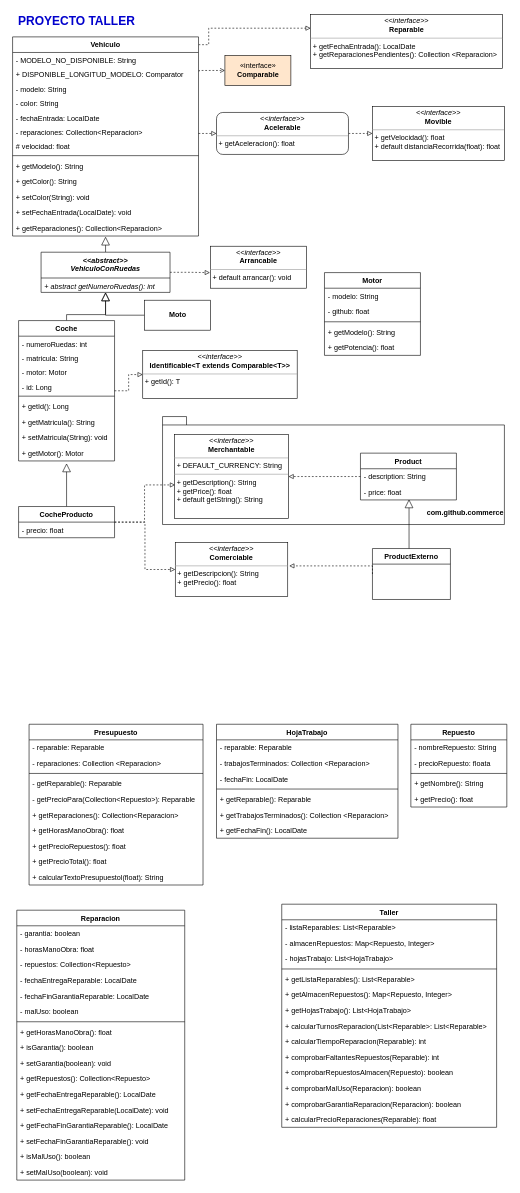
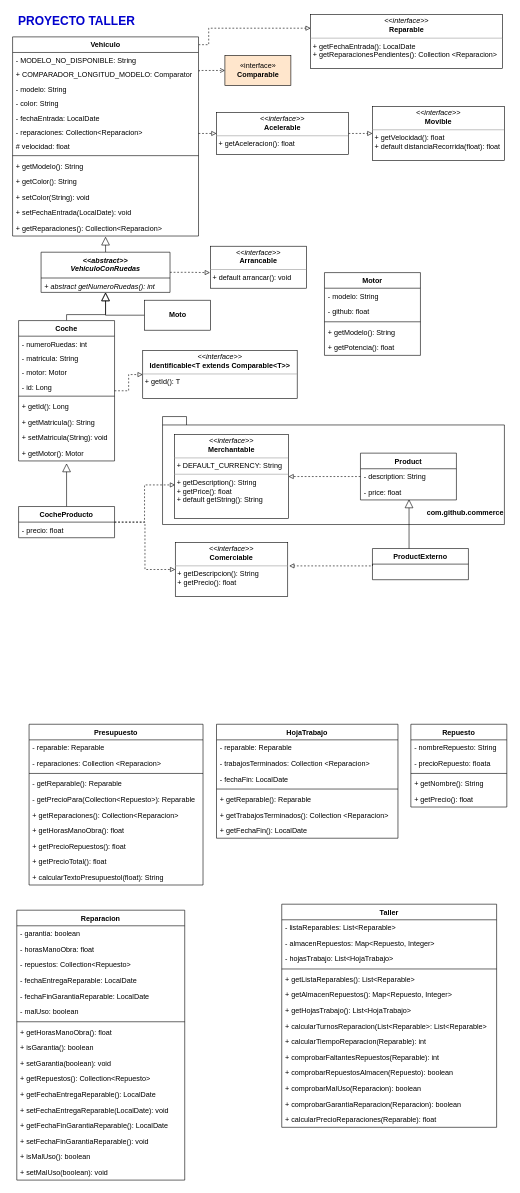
node "+ DISPONIBLE_LONGITUD_MODELO: Comparator": label "+ DISPONIBLE_LONGITUD_MODELO: Comparator" -> "+ COMPARADOR_LONGITUD_MODELO: Comparator"
node "<<interface>> Acelerable + getAceleracion(): float": shape rounded rectangle -> rectangle
node "ProductExterno": size 78x51 -> 96x31
